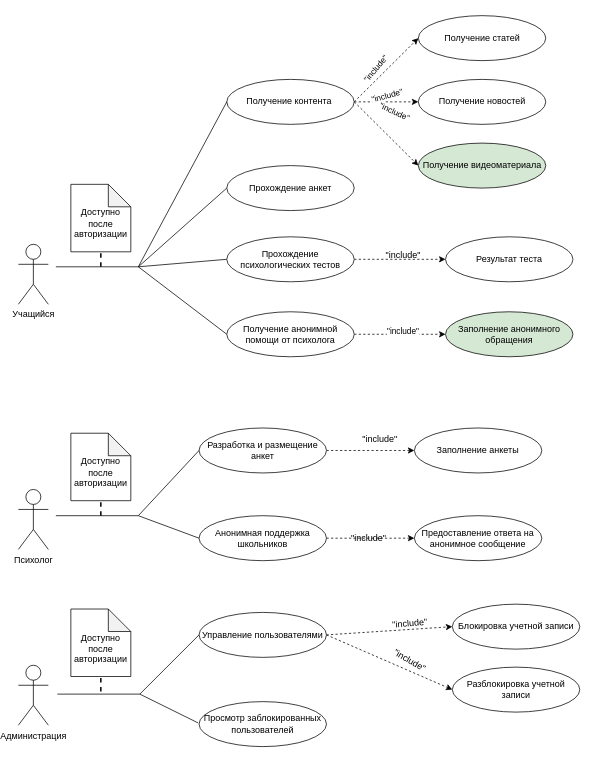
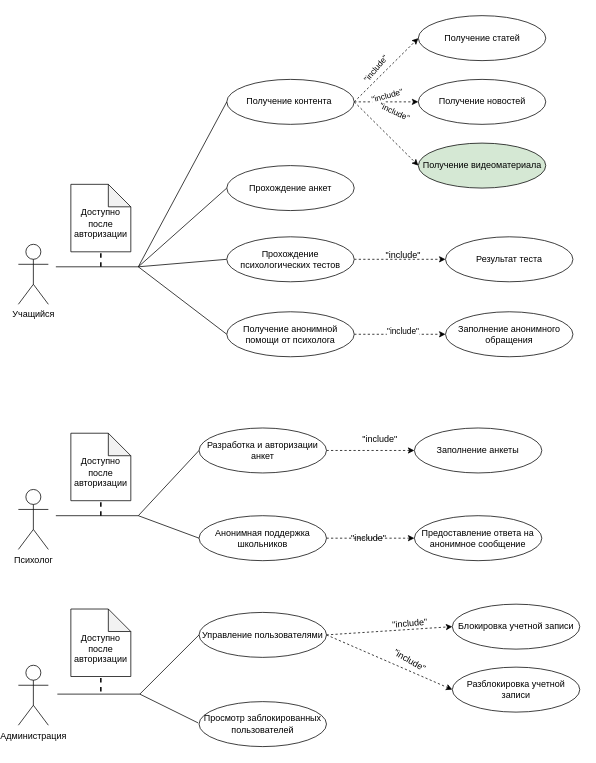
node "Заполнение анонимного обращения": fillcolor #d5e8d4 -> #ffffff
node "Разработка и размещение анкет": label "Разработка и размещение анкет" -> "Разработка и авторизации анкет"
